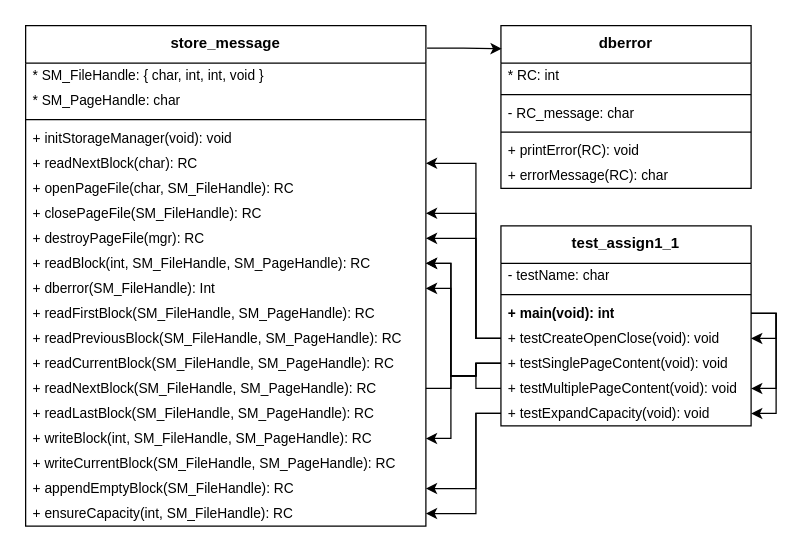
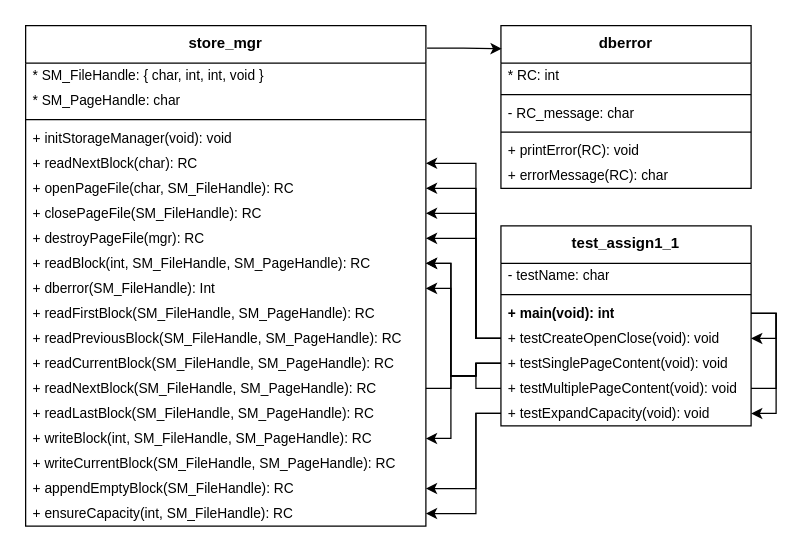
node "store_message": label "store_message" -> "store_mgr"
edge "+ testCreateOpenClose(void): void" -> "+ openPageFile(char, SM_FileHandle): RC": added
edge "+ main(void): int" -> "+ testMultiplePageContent(void): void": arrowhead classic -> none
